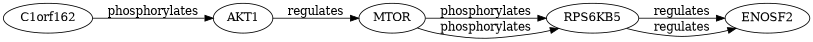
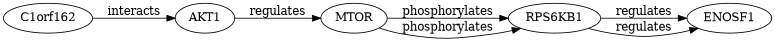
edge "C1orf162" -> "AKT1": label "phosphorylates" -> "interacts"
node "RPS6KB5": label "RPS6KB5" -> "RPS6KB1"
node "ENOSF2": label "ENOSF2" -> "ENOSF1"
